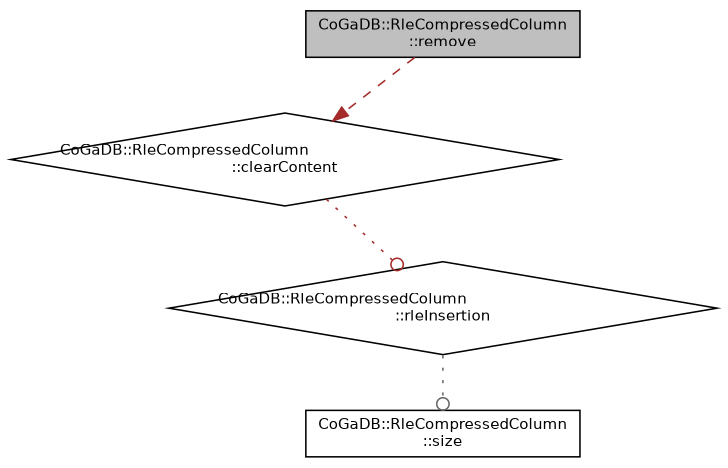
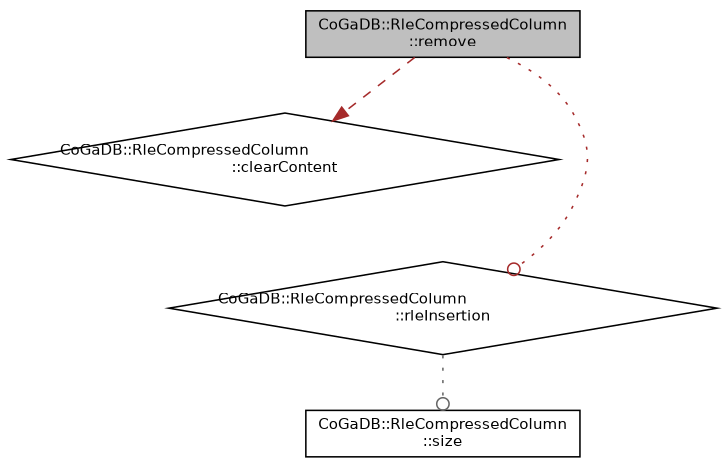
edge "CoGaDB::RleCompressedColumn ::clearContent" -> "CoGaDB::RleCompressedColumn ::rleInsertion": now "CoGaDB::RleCompressedColumn ::remove" -> "CoGaDB::RleCompressedColumn ::rleInsertion"
